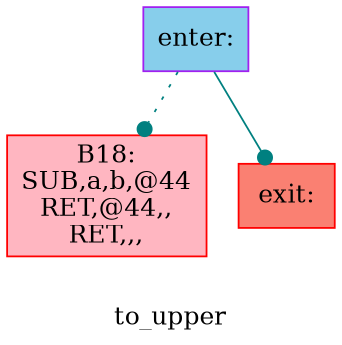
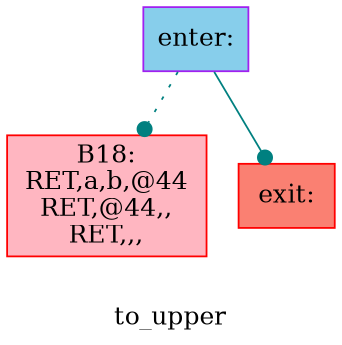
node "B18: SUB,a,b,@44 RET,@44,, RET,,,": label "B18: SUB,a,b,@44 RET,@44,, RET,,," -> "B18: RET,a,b,@44 RET,@44,, RET,,,"
